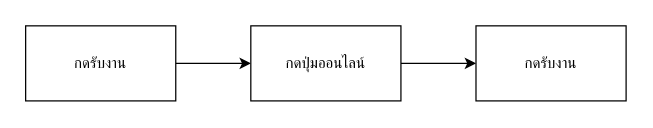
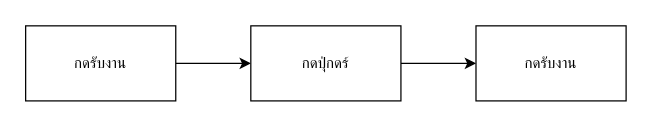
node "กดปุ่มออนไลน์": label "กดปุ่มออนไลน์" -> "กดปุ่กดร์"
